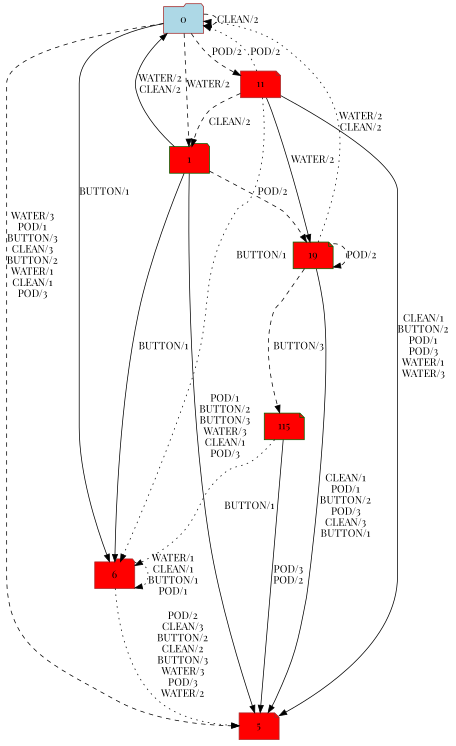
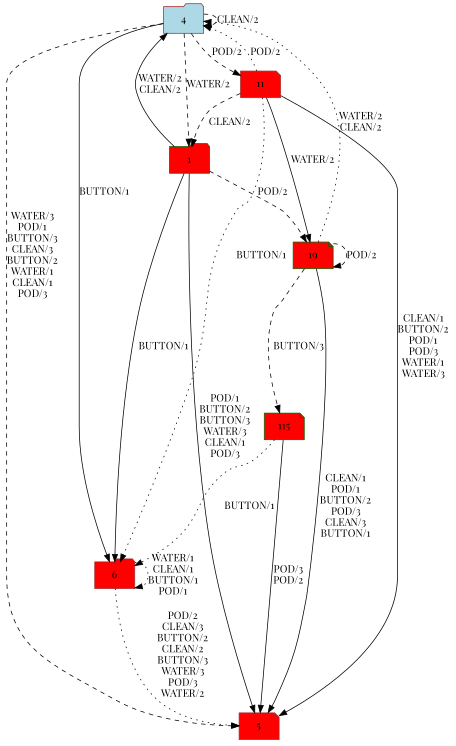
node "0": label "0" -> "4"
